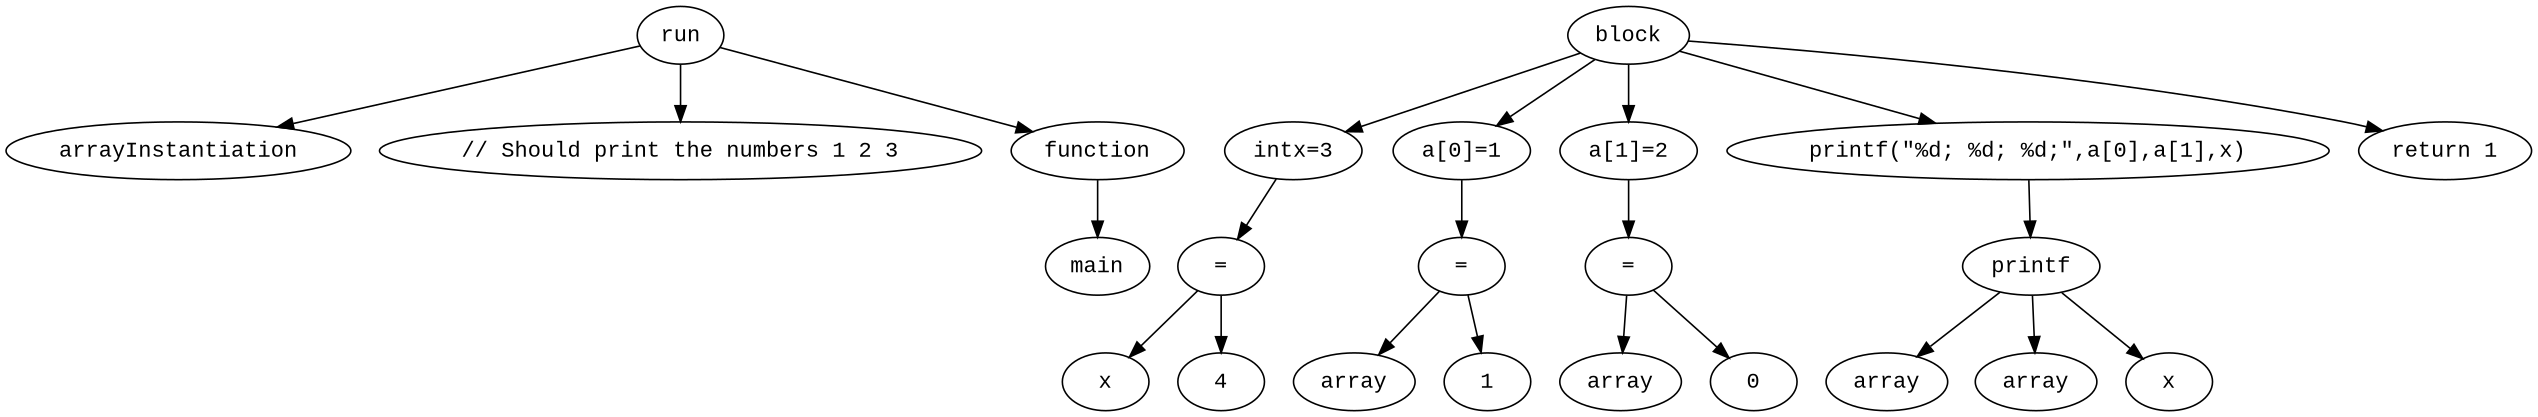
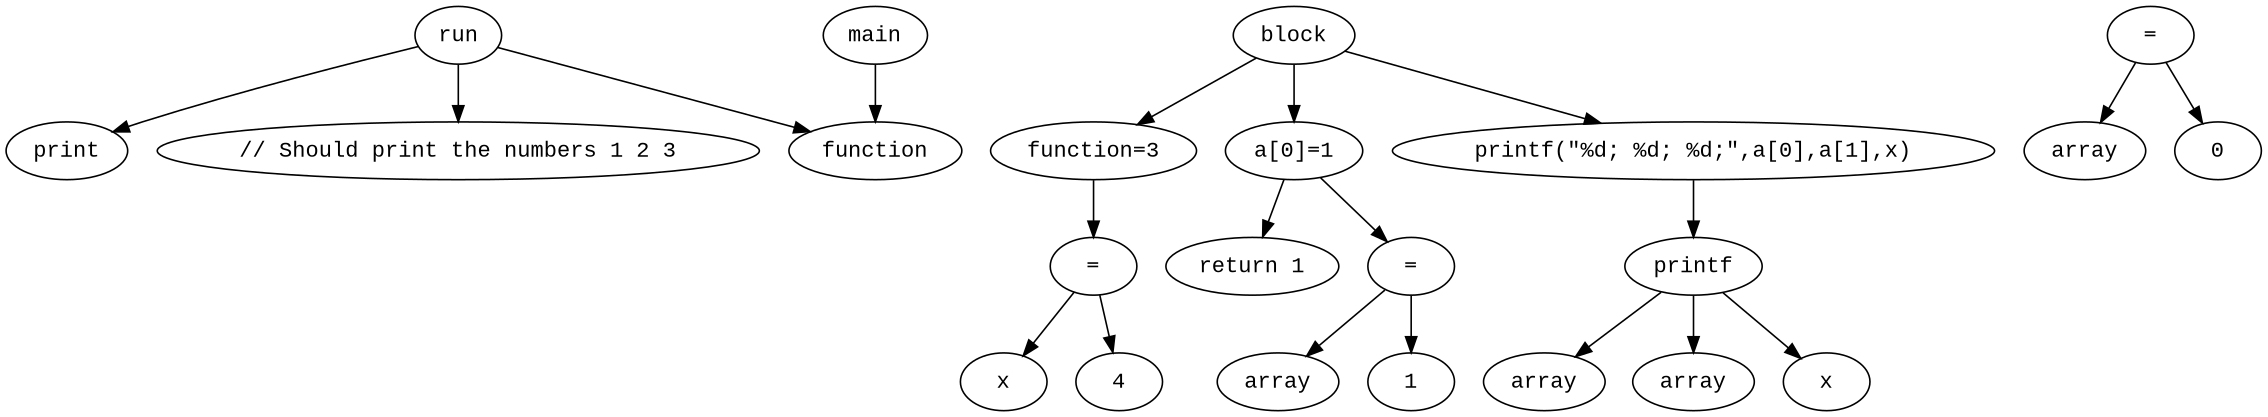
edge "block" -> "return 1": now "a[0]=1" -> "return 1"
node "arrayInstantiation": label "arrayInstantiation" -> "print"
node "intx=3": label "intx=3" -> "function=3"
node "a[1]=2": removed
edge "function" -> "main": reversed
